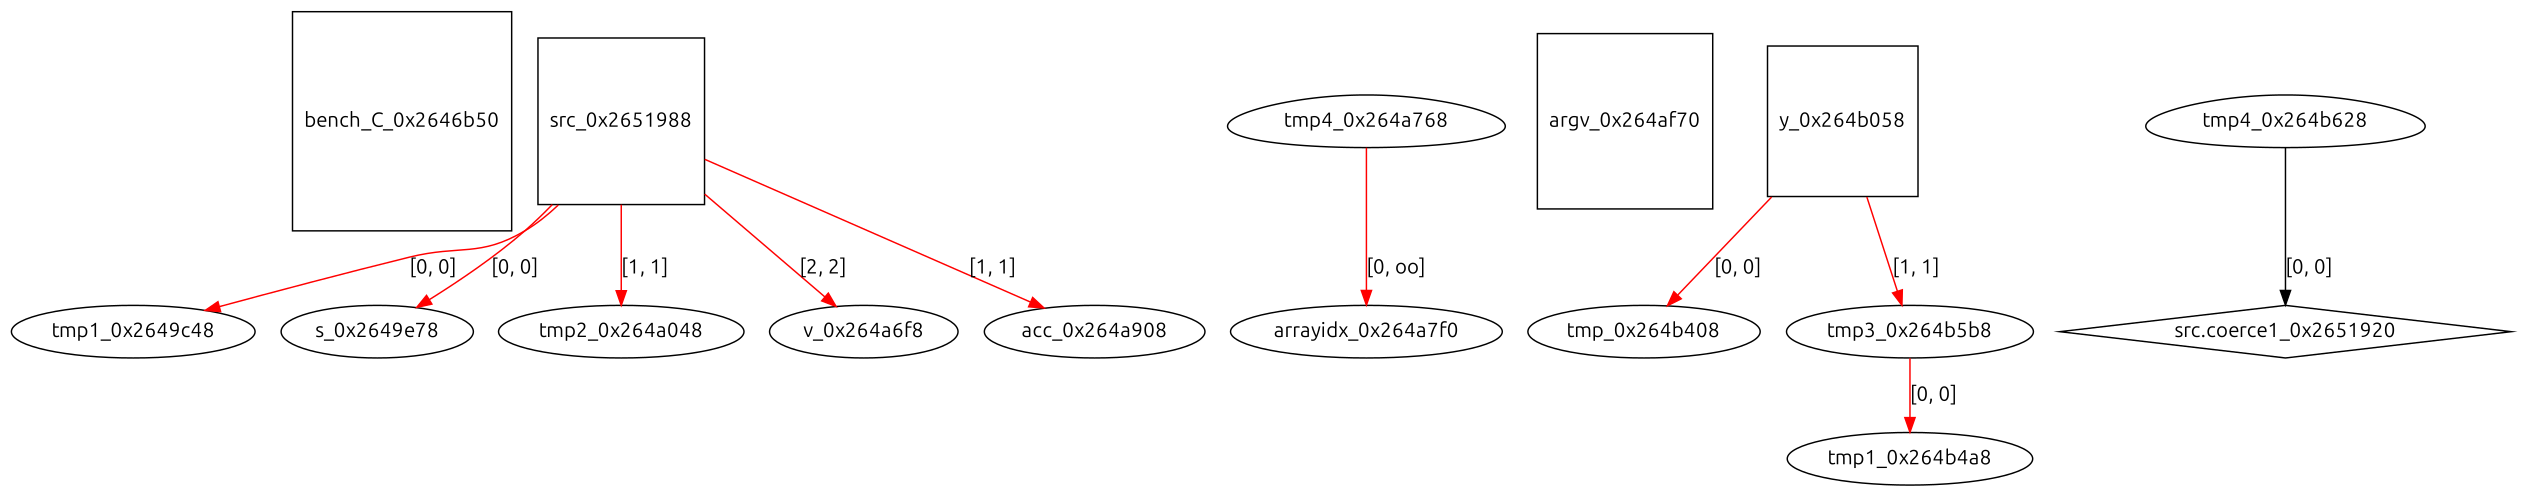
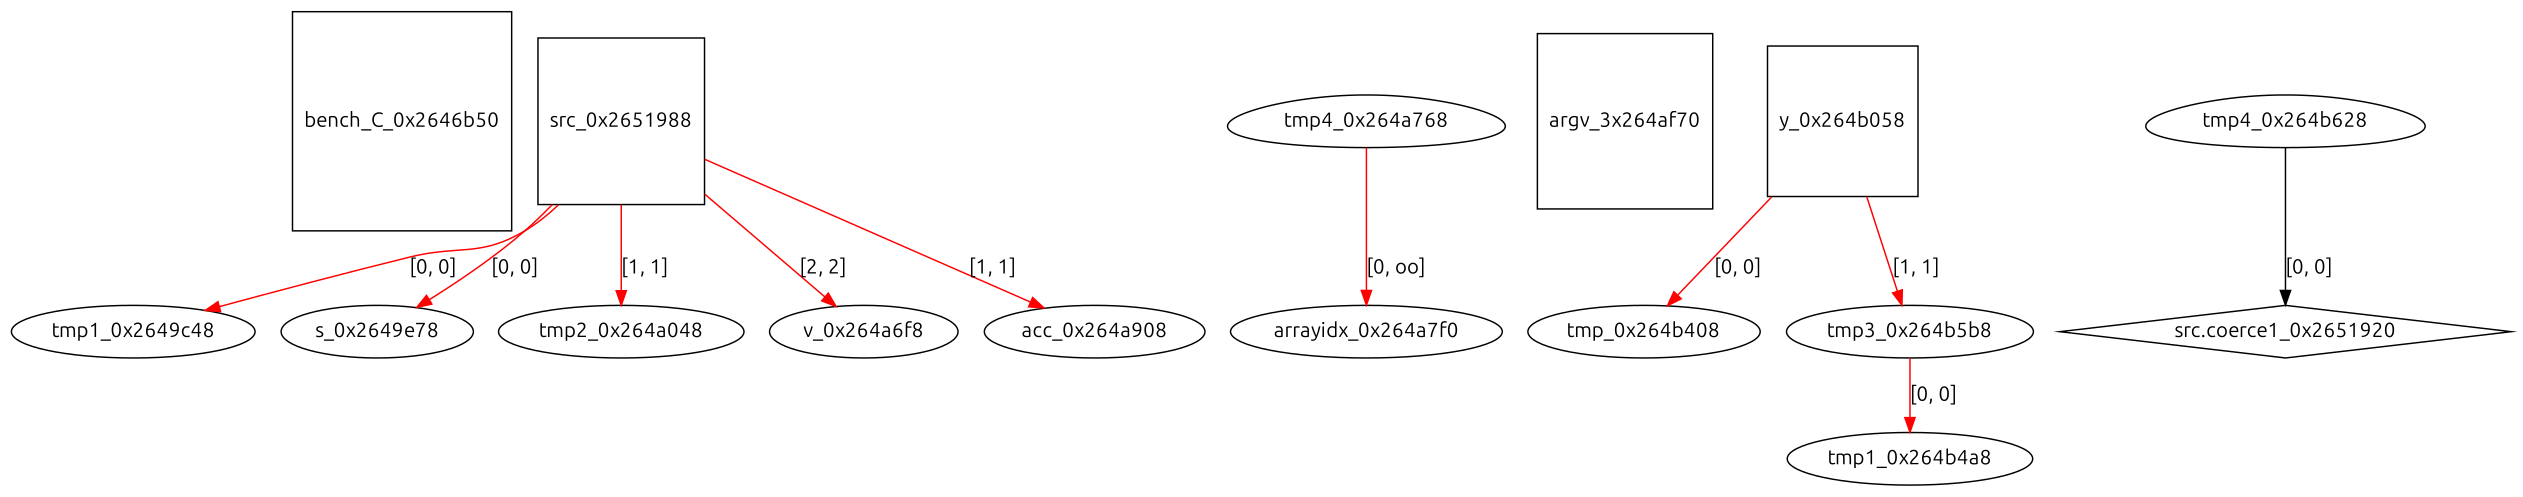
node "argv_0x264af70": label "argv_0x264af70" -> "argv_3x264af70"
